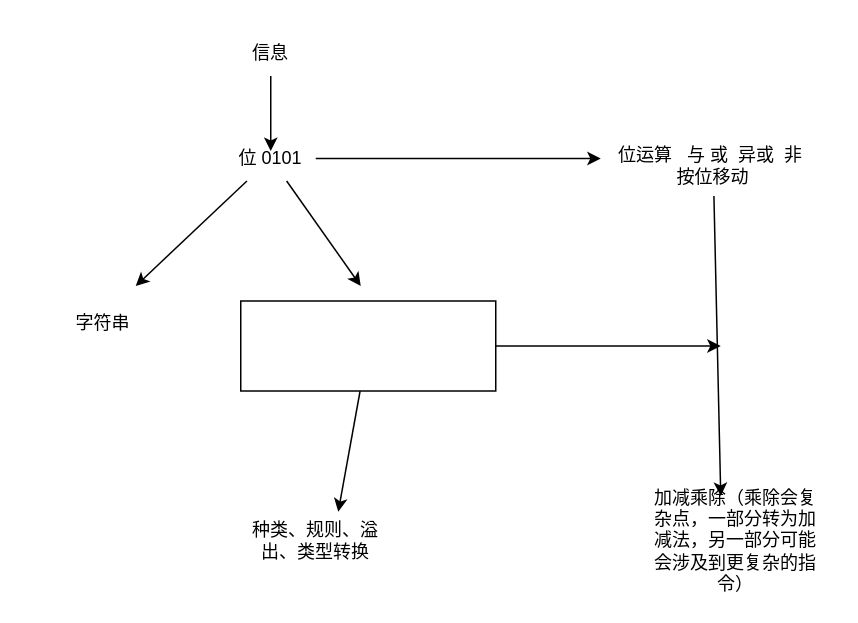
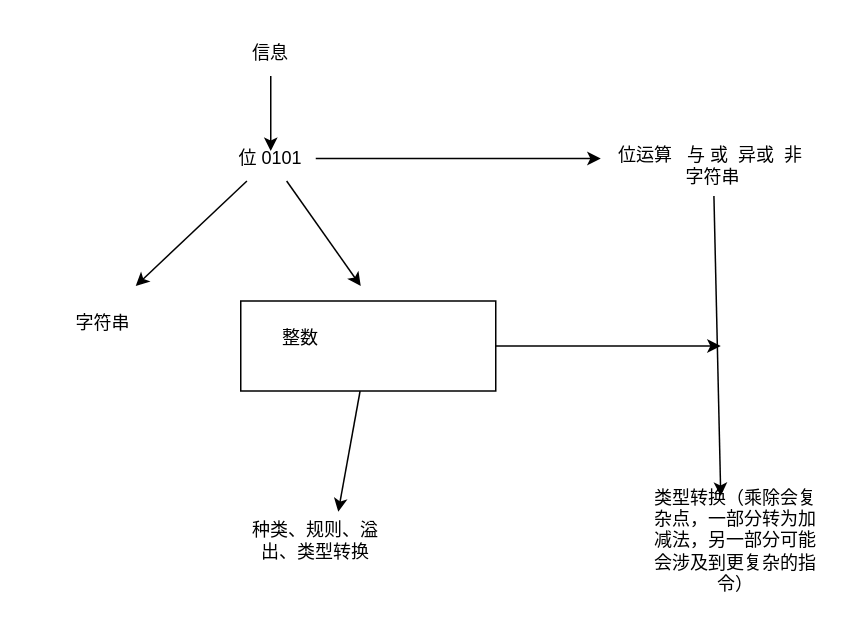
node "位运算 与 或 异或 非 按位移动": label "位运算 与 或 异或 非 按位移动" -> "位运算 与 或 异或 非 字符串"
node "整数": added
node "加减乘除（乘除会复杂点，一部分转为加减法，另一部分可能会涉及到更复杂的指令）": label "加减乘除（乘除会复杂点，一部分转为加减法，另一部分可能会涉及到更复杂的指令）" -> "类型转换（乘除会复杂点，一部分转为加减法，另一部分可能会涉及到更复杂的指令）"
